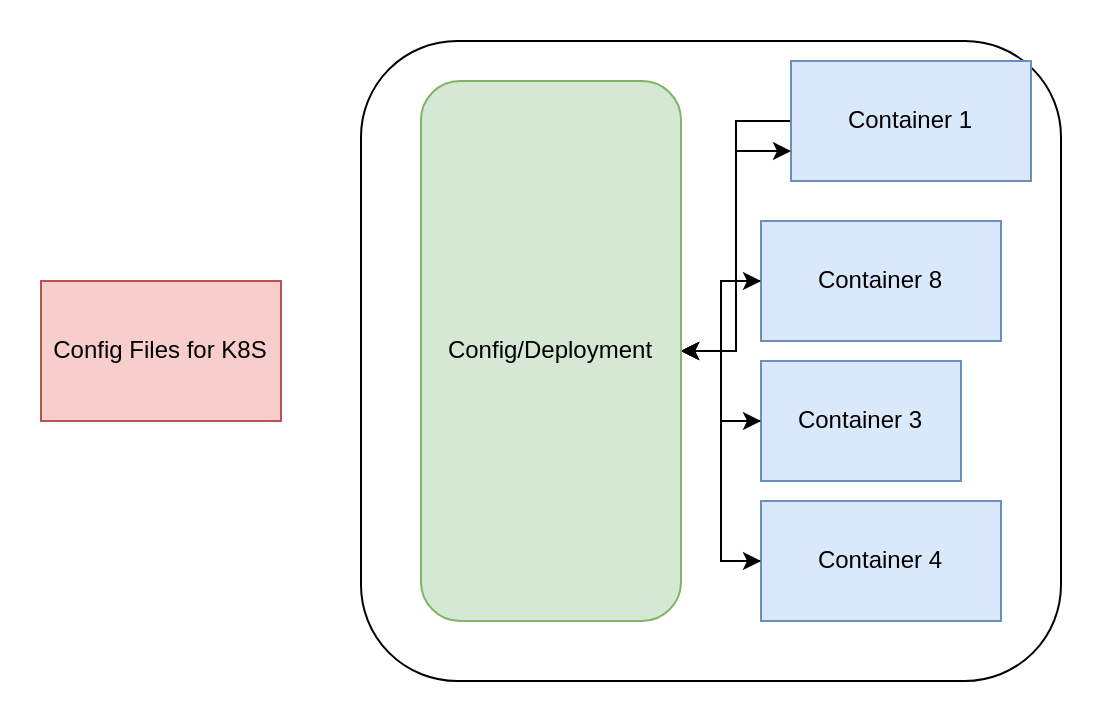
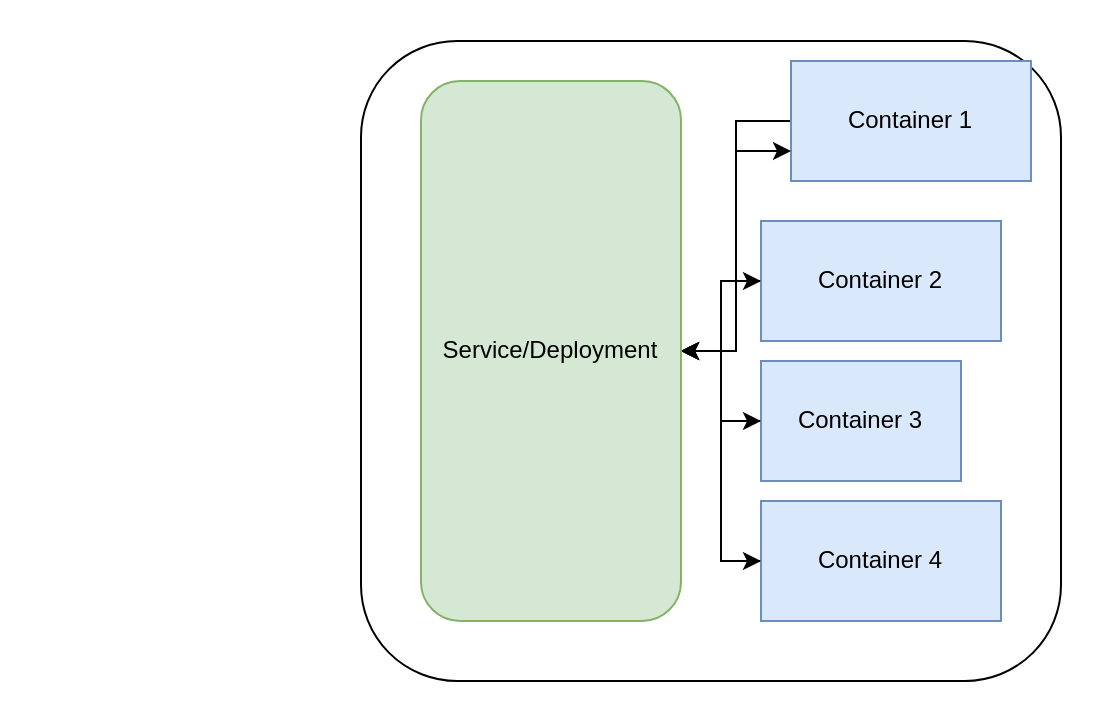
node "Container 8": label "Container 8" -> "Container 2"
node "Config Files for K8S": removed
node "Config/Deployment": label "Config/Deployment" -> "Service/Deployment"
